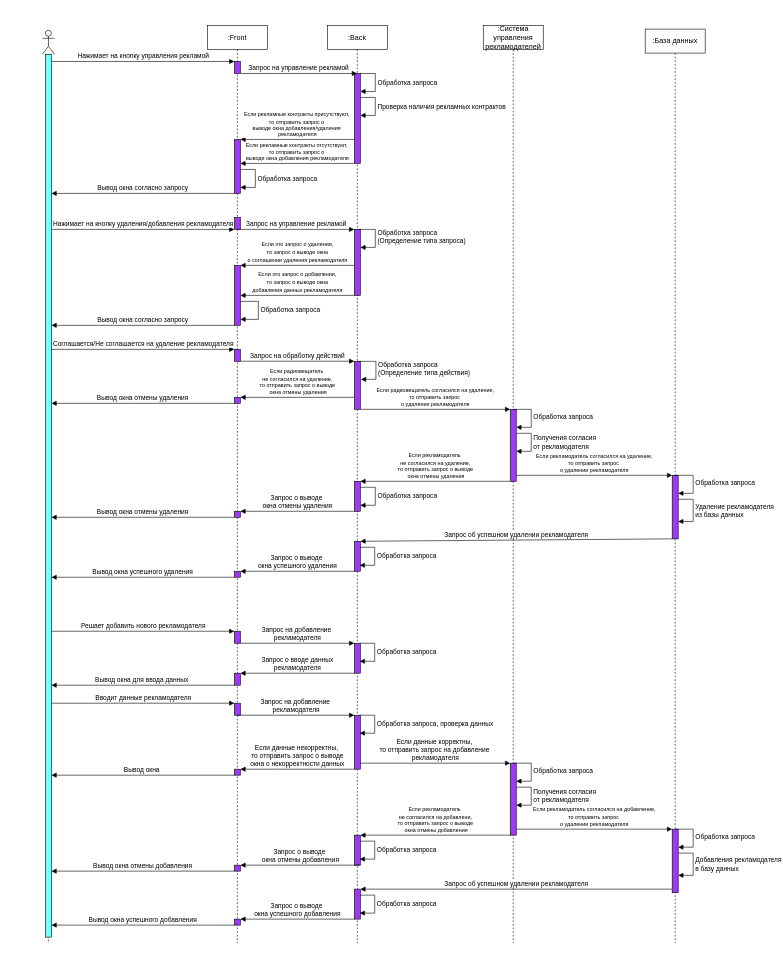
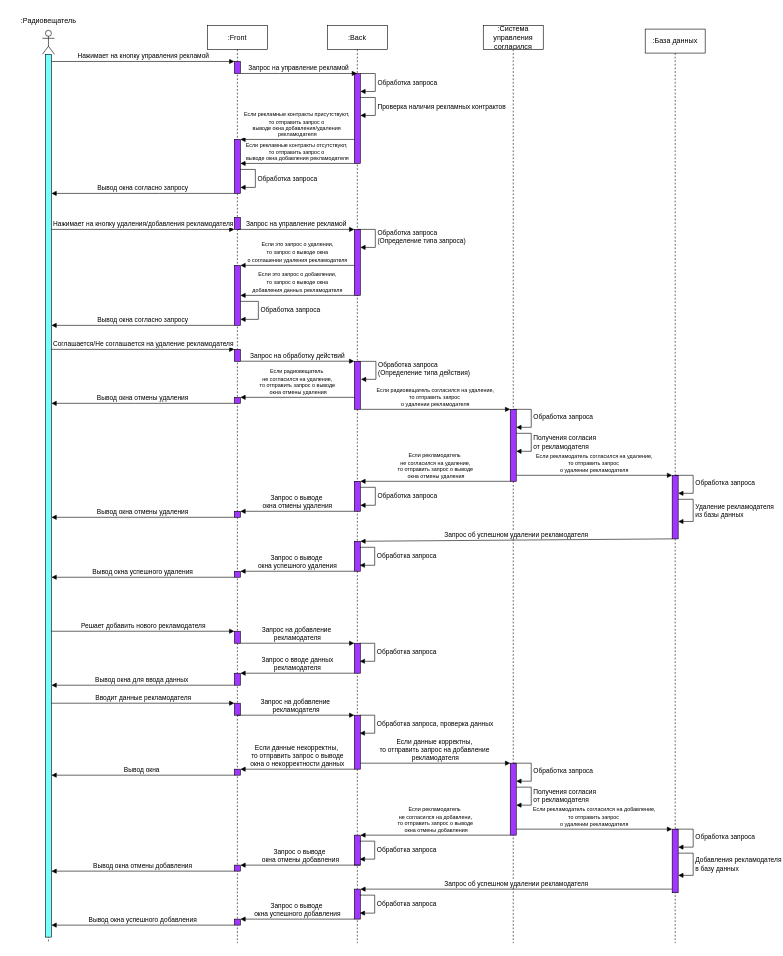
node ":Радиовещатель": added
node ":Система управления рекламодателей": label ":Система управления рекламодателей" -> ":Система управления согласился"
